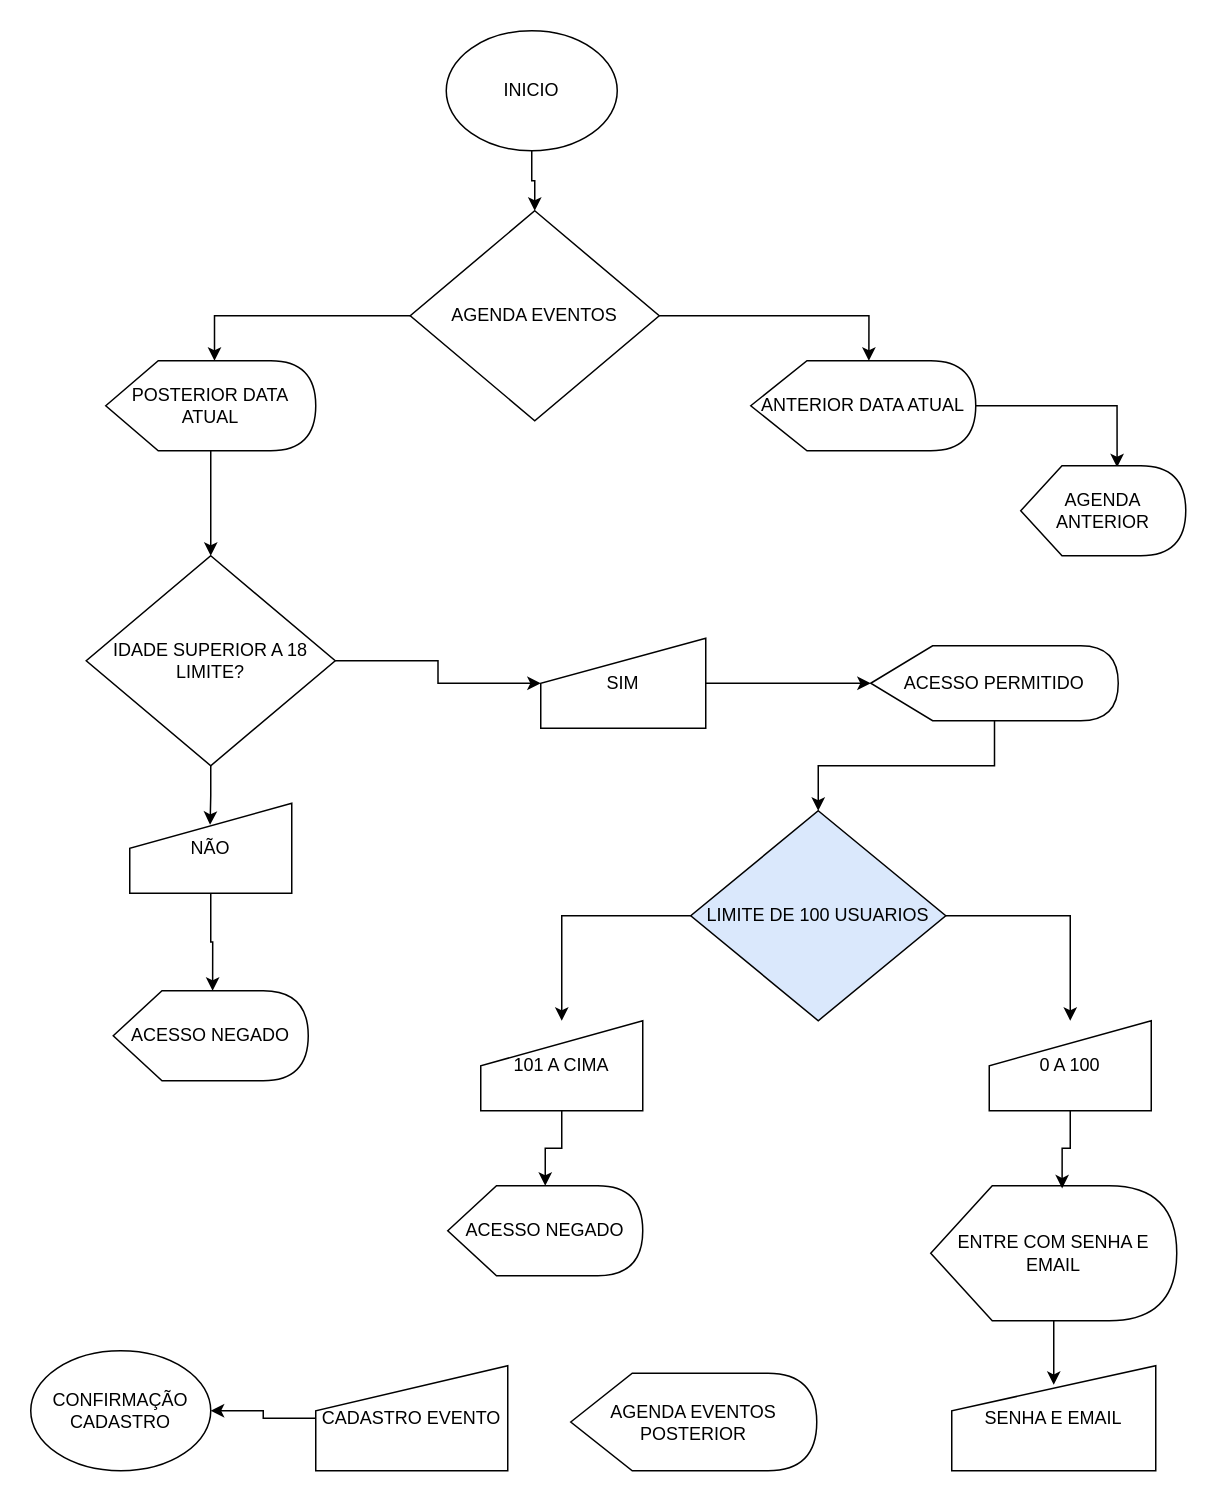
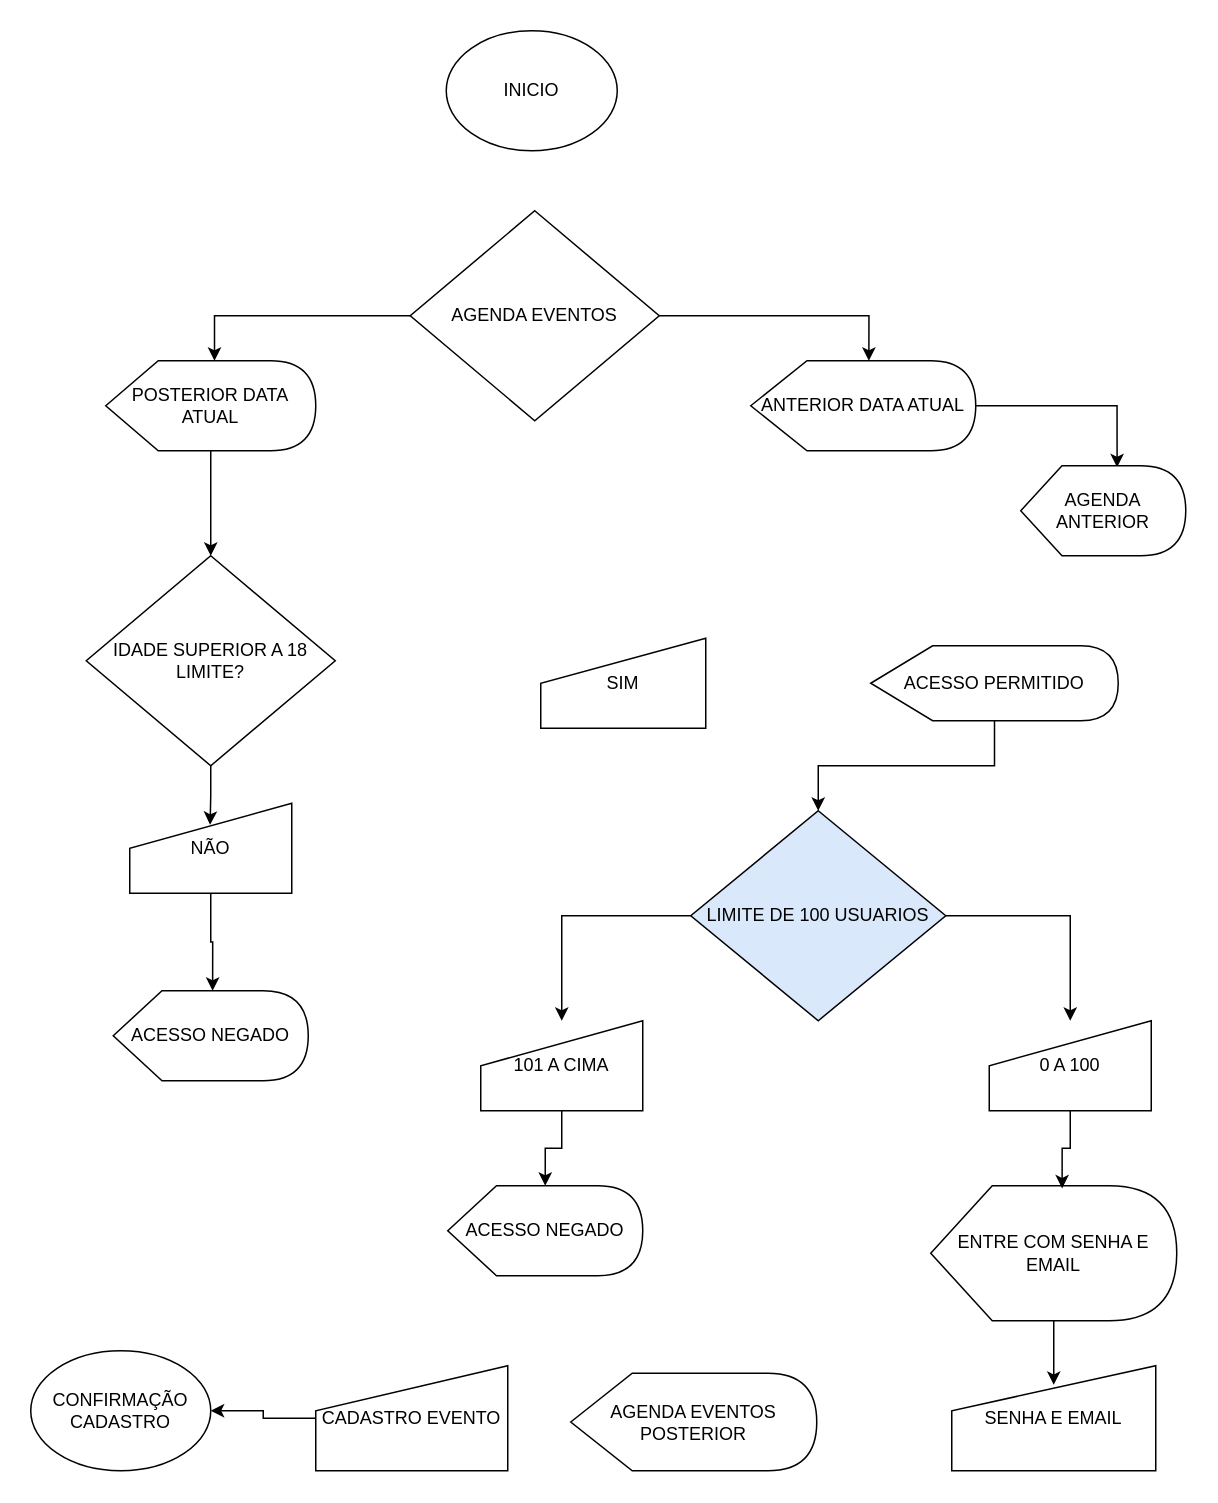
edge "INICIO" -> "AGENDA EVENTOS": removed
edge "IDADE SUPERIOR A 18 LIMITE?" -> "SIM": removed
edge "SIM" -> "ACESSO PERMITIDO": removed
